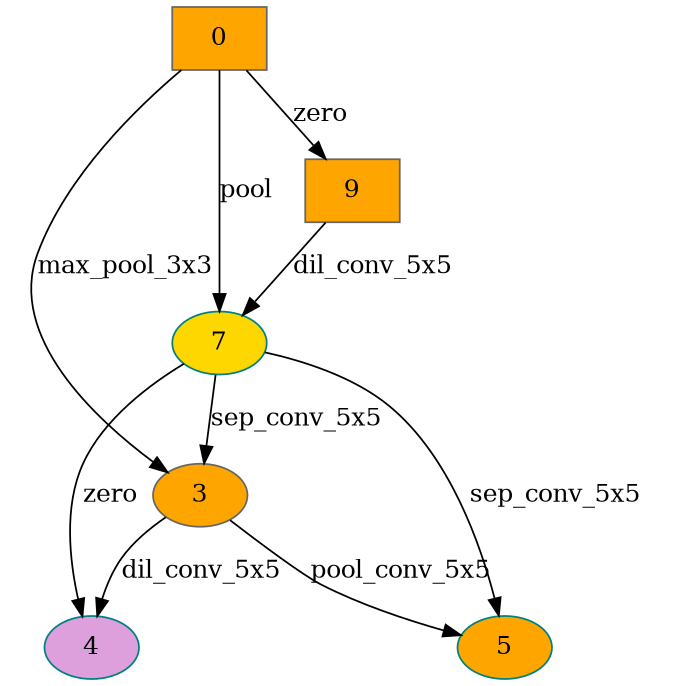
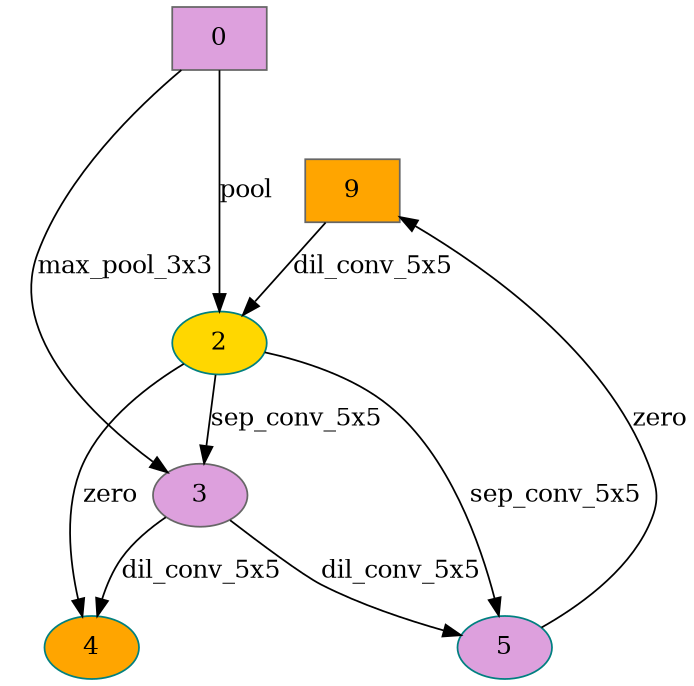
node "0": fillcolor orange -> plum
edge "0" -> "9": now "5" -> "9"
node "7": label "7" -> "2"
node "3": fillcolor orange -> plum
edge "3" -> "5": label "pool_conv_5x5" -> "dil_conv_5x5"
node "4": fillcolor plum -> orange
node "5": fillcolor orange -> plum
